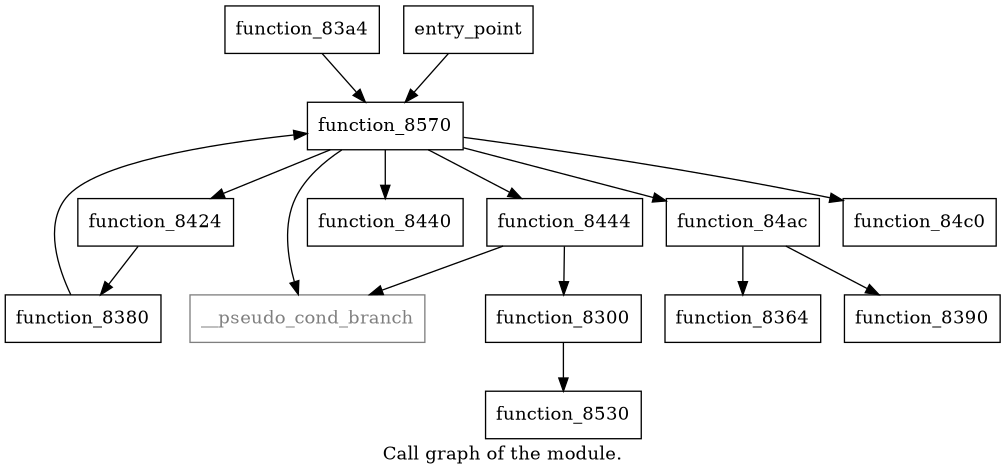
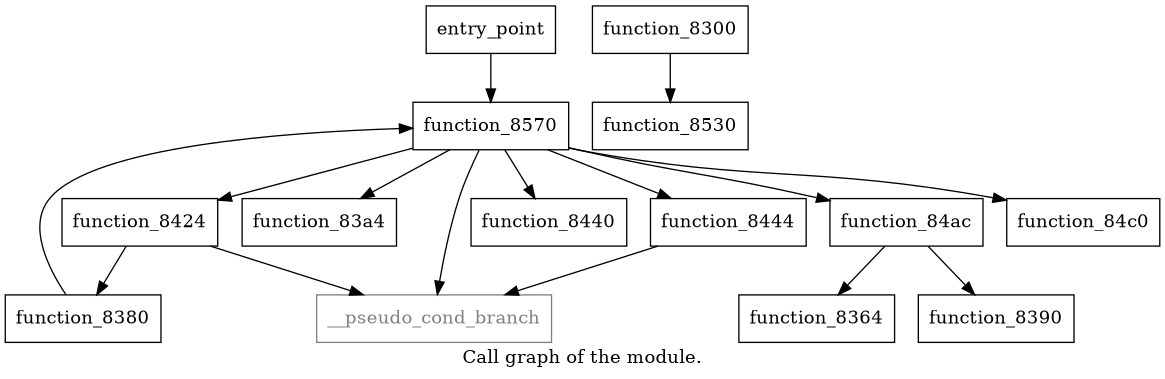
edge "function_83a4" -> "function_8570": reversed
edge "function_8444" -> "function_8300": removed
edge "function_8424" -> "__pseudo_cond_branch": added
